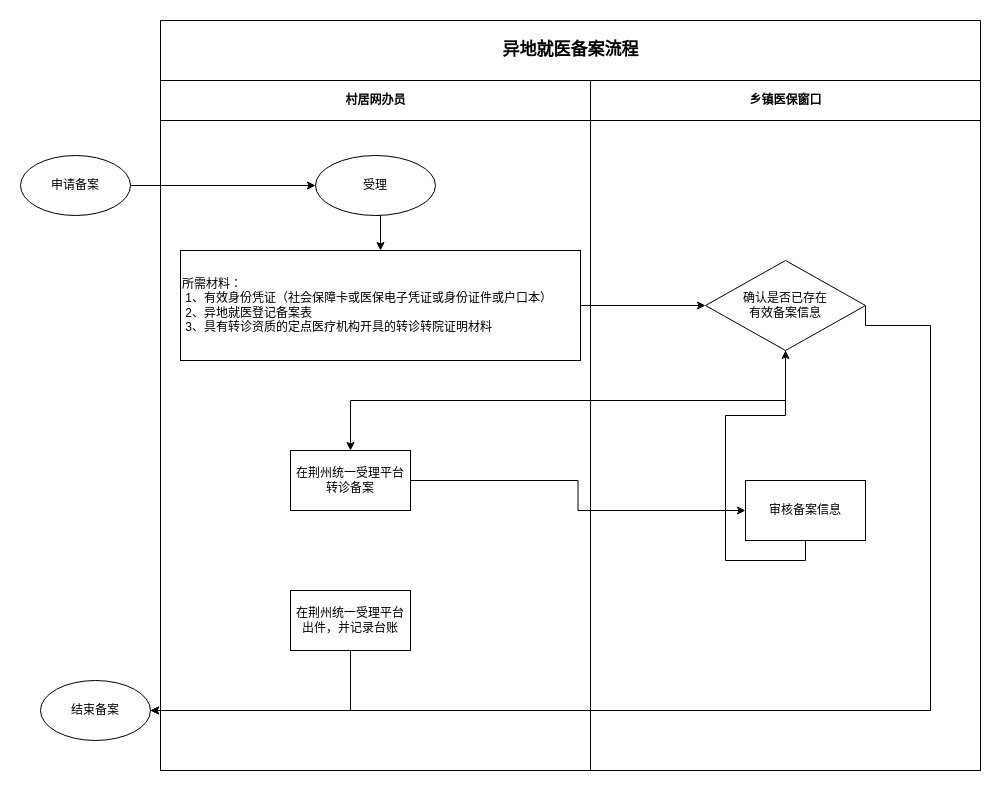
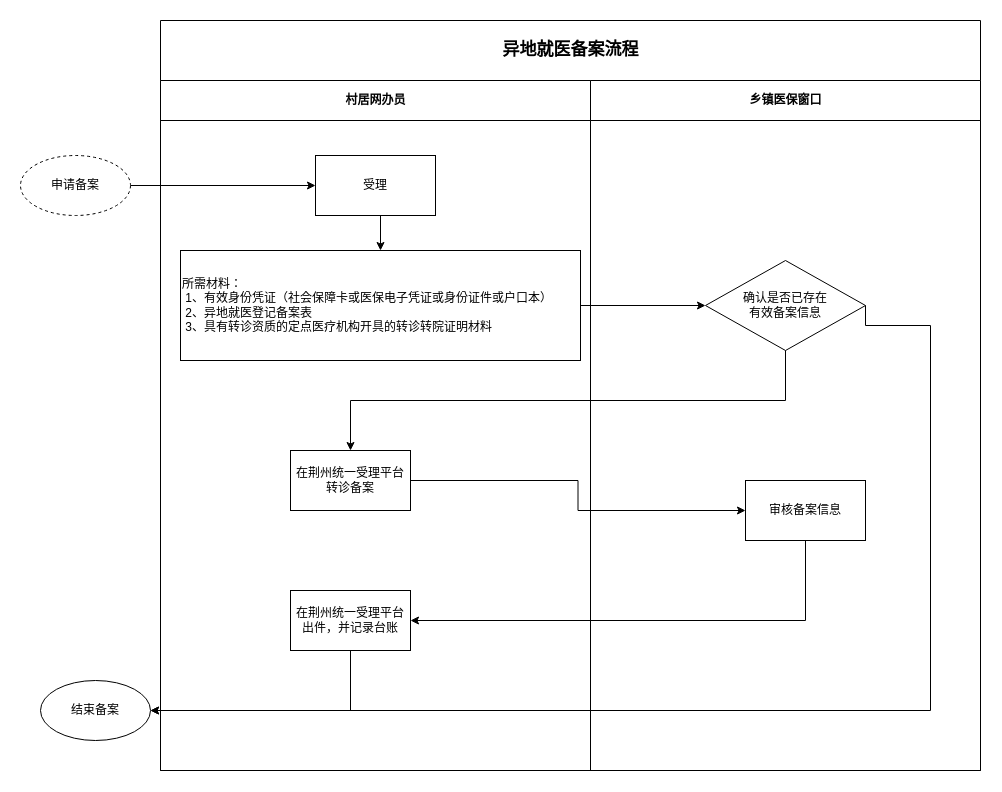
node "申请备案": style solid -> dashed
node "受理": shape ellipse -> rectangle
edge "审核备案信息" -> "确认是否已存在 有效备案信息": now "审核备案信息" -> "在荆州统一受理平台出件，并记录台账"
